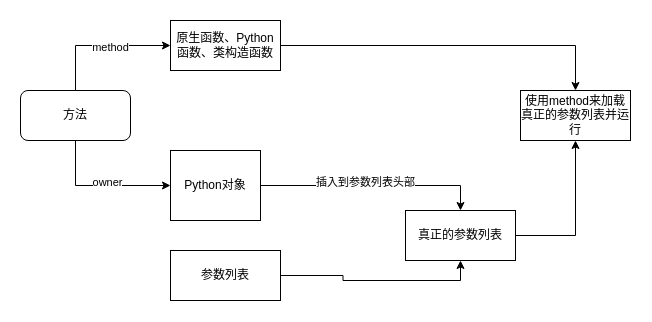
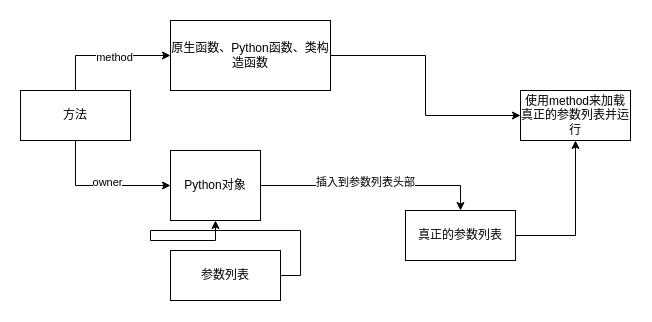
node "原生函数、Python函数、类构造函数": size 110x50 -> 160x70
node "方法": shape rounded rectangle -> rectangle
edge "参数列表" -> "真正的参数列表": now "参数列表" -> "Python对象"
